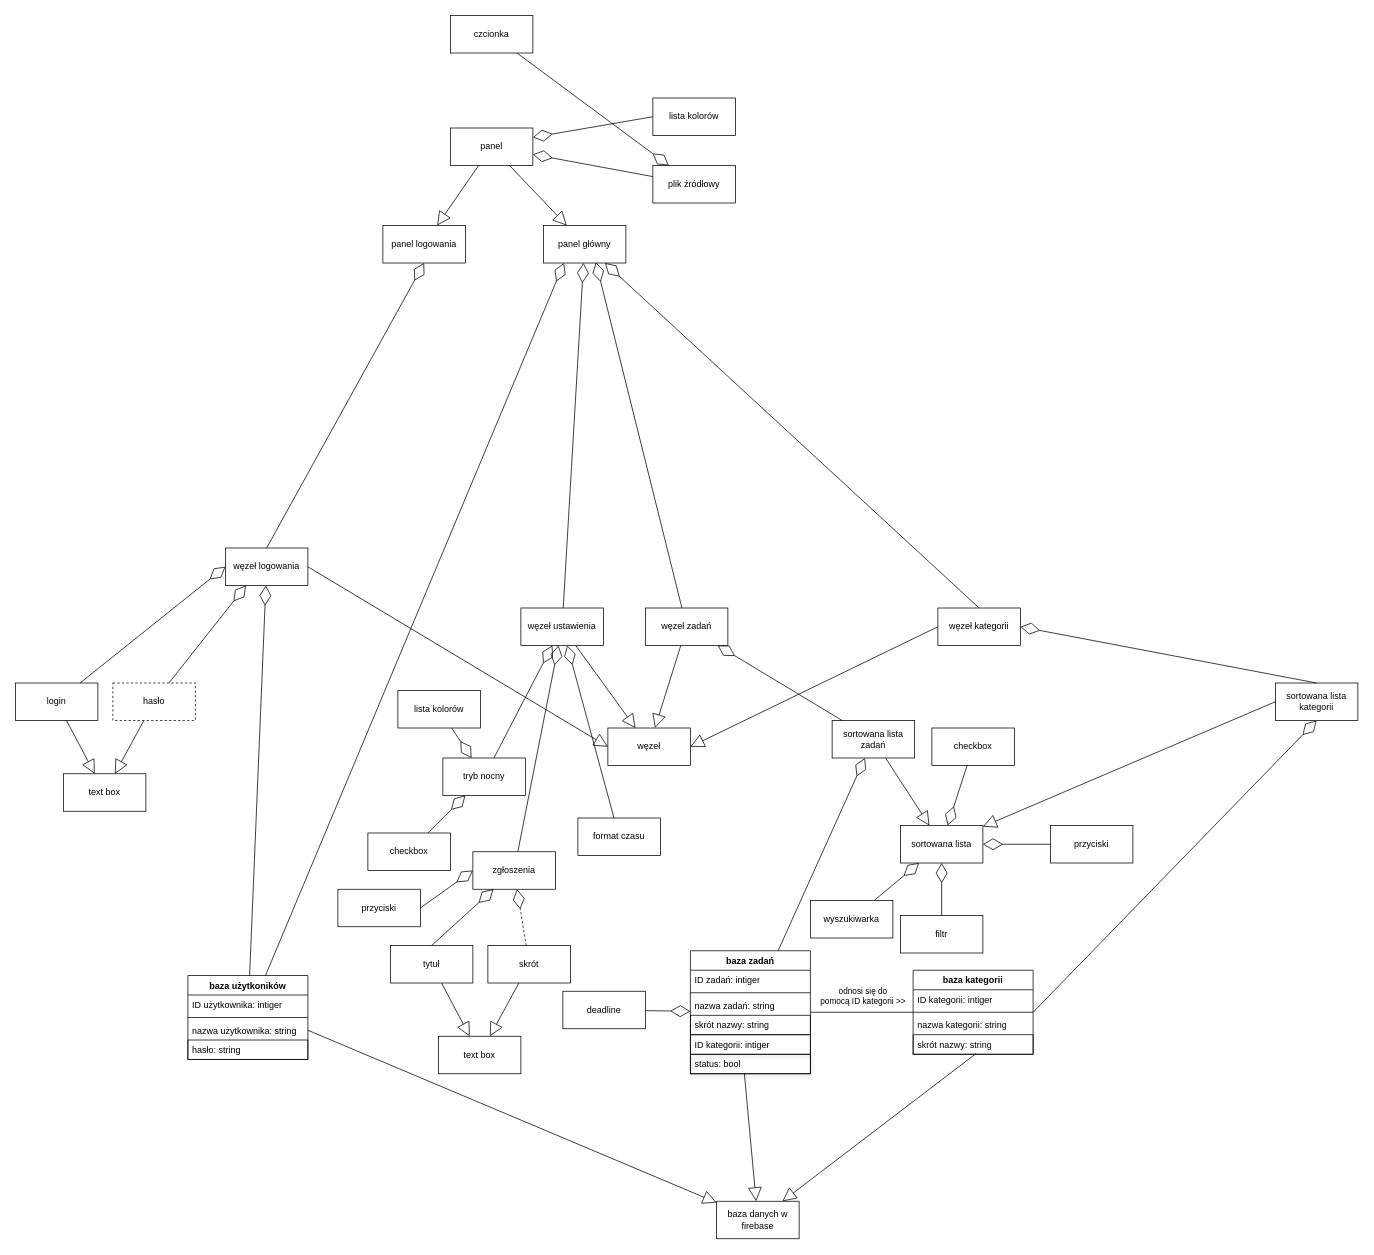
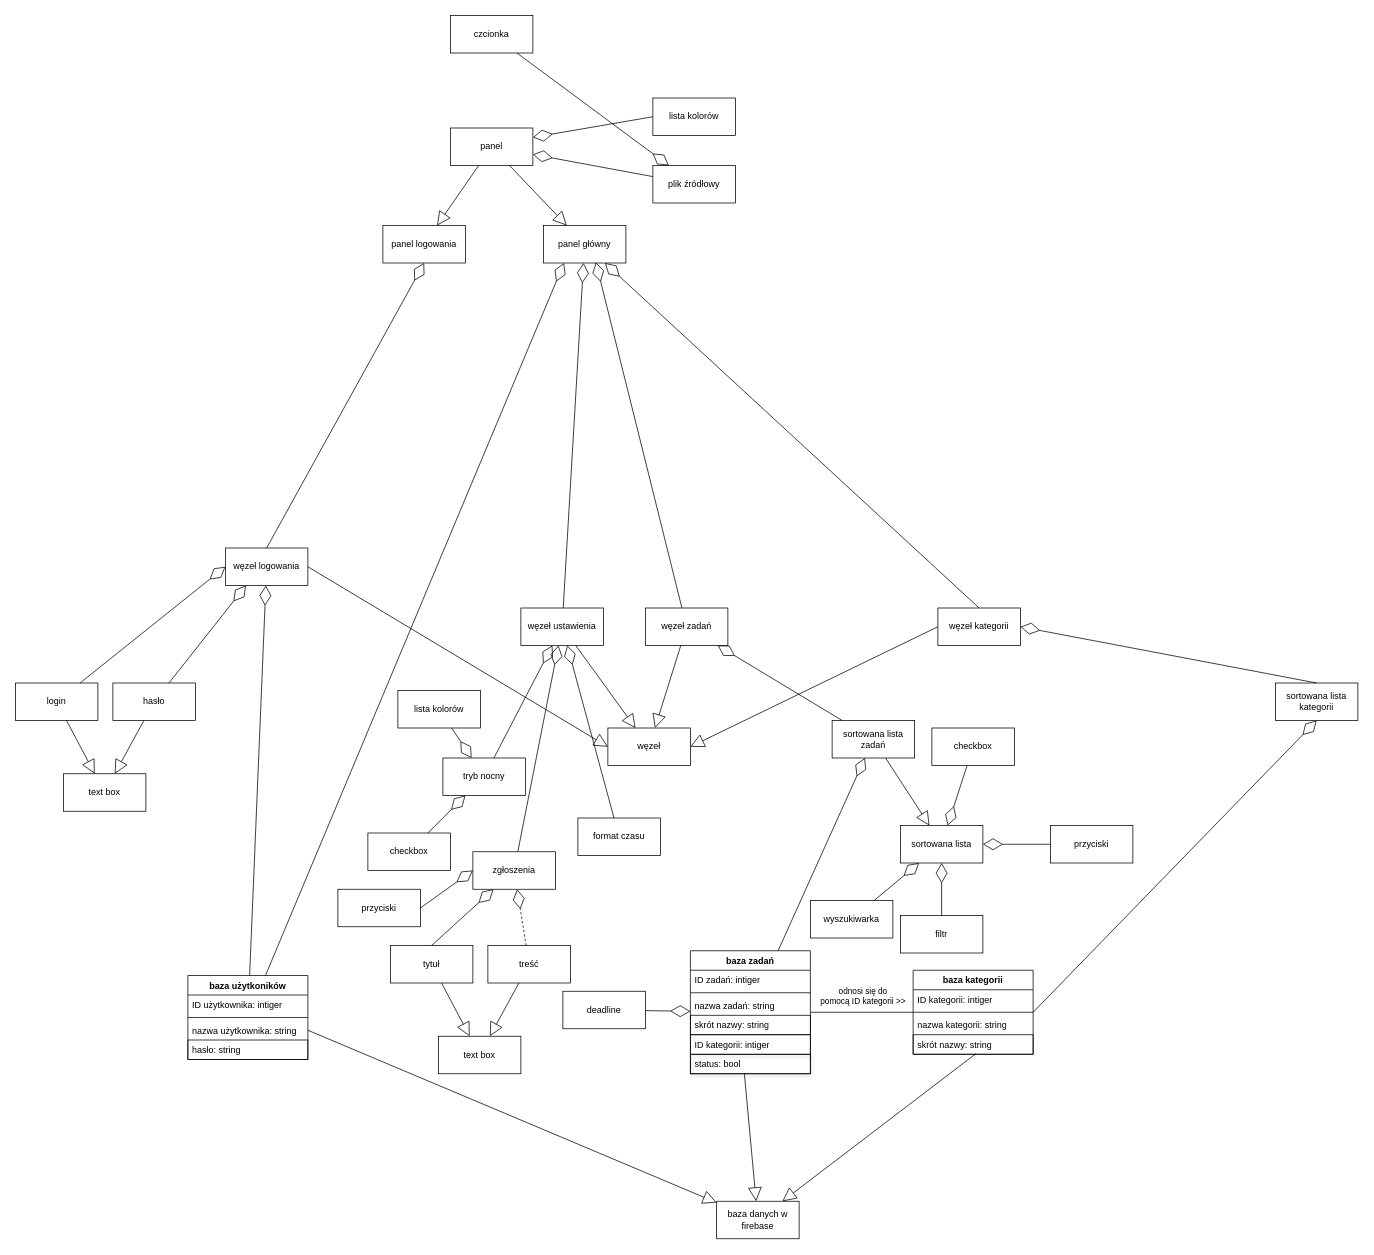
node "hasło": style dashed -> solid
edge "sortowana lista kategorii" -> "sortowana lista": removed
node "skrót": label "skrót" -> "treść"
